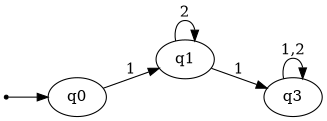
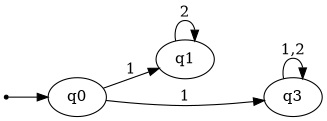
edge "q1" -> "q3": now "q0" -> "q3"
